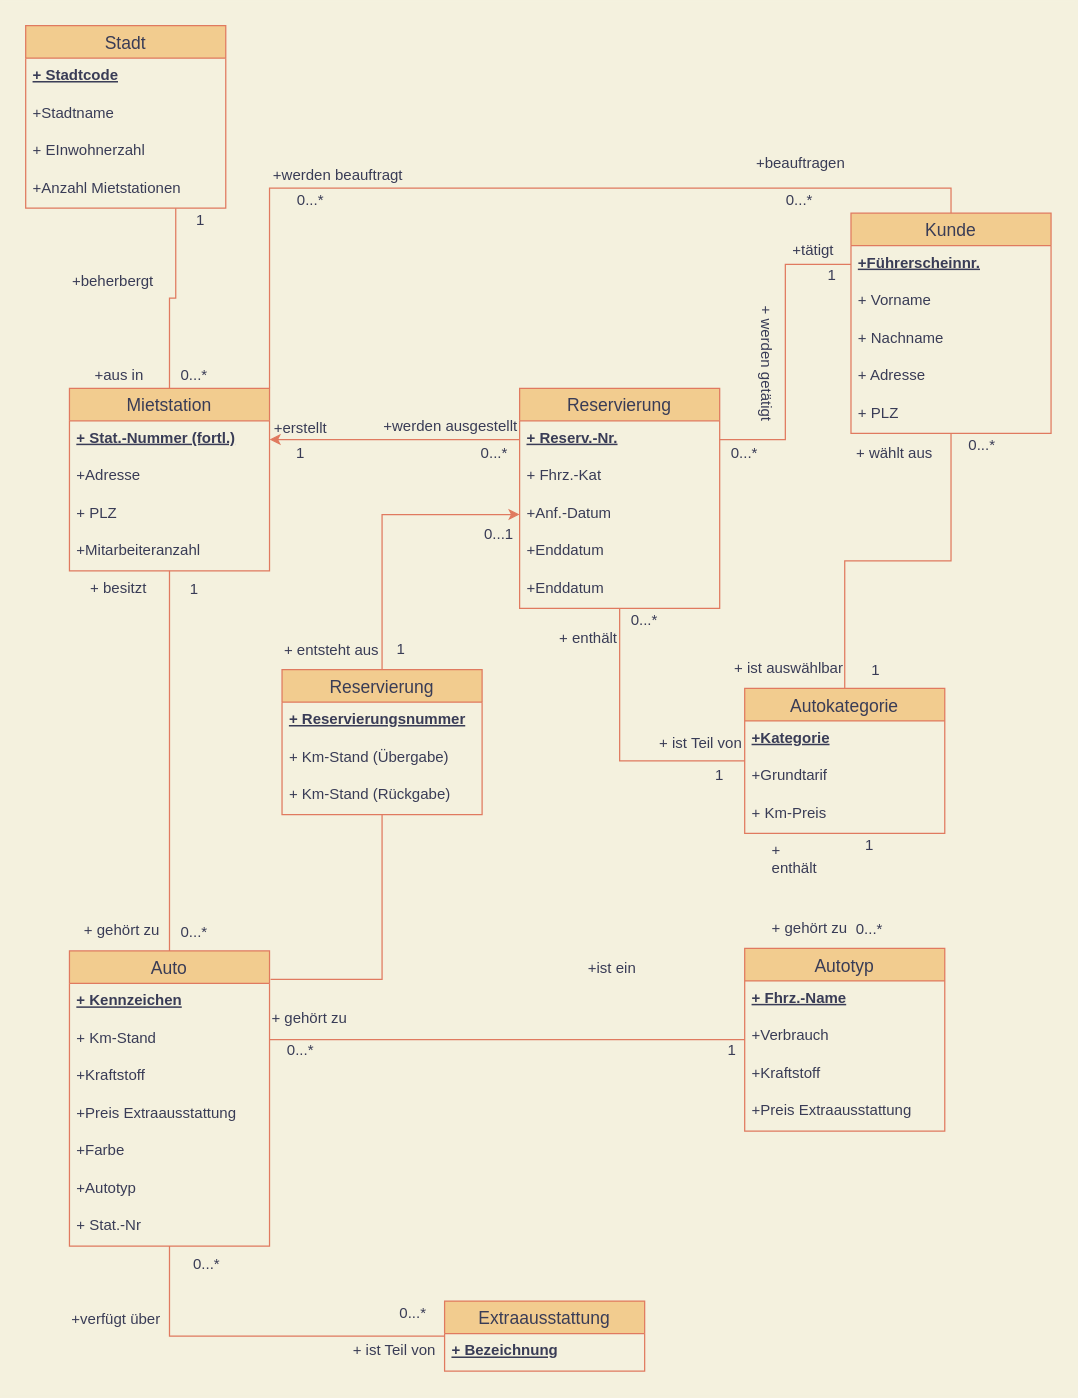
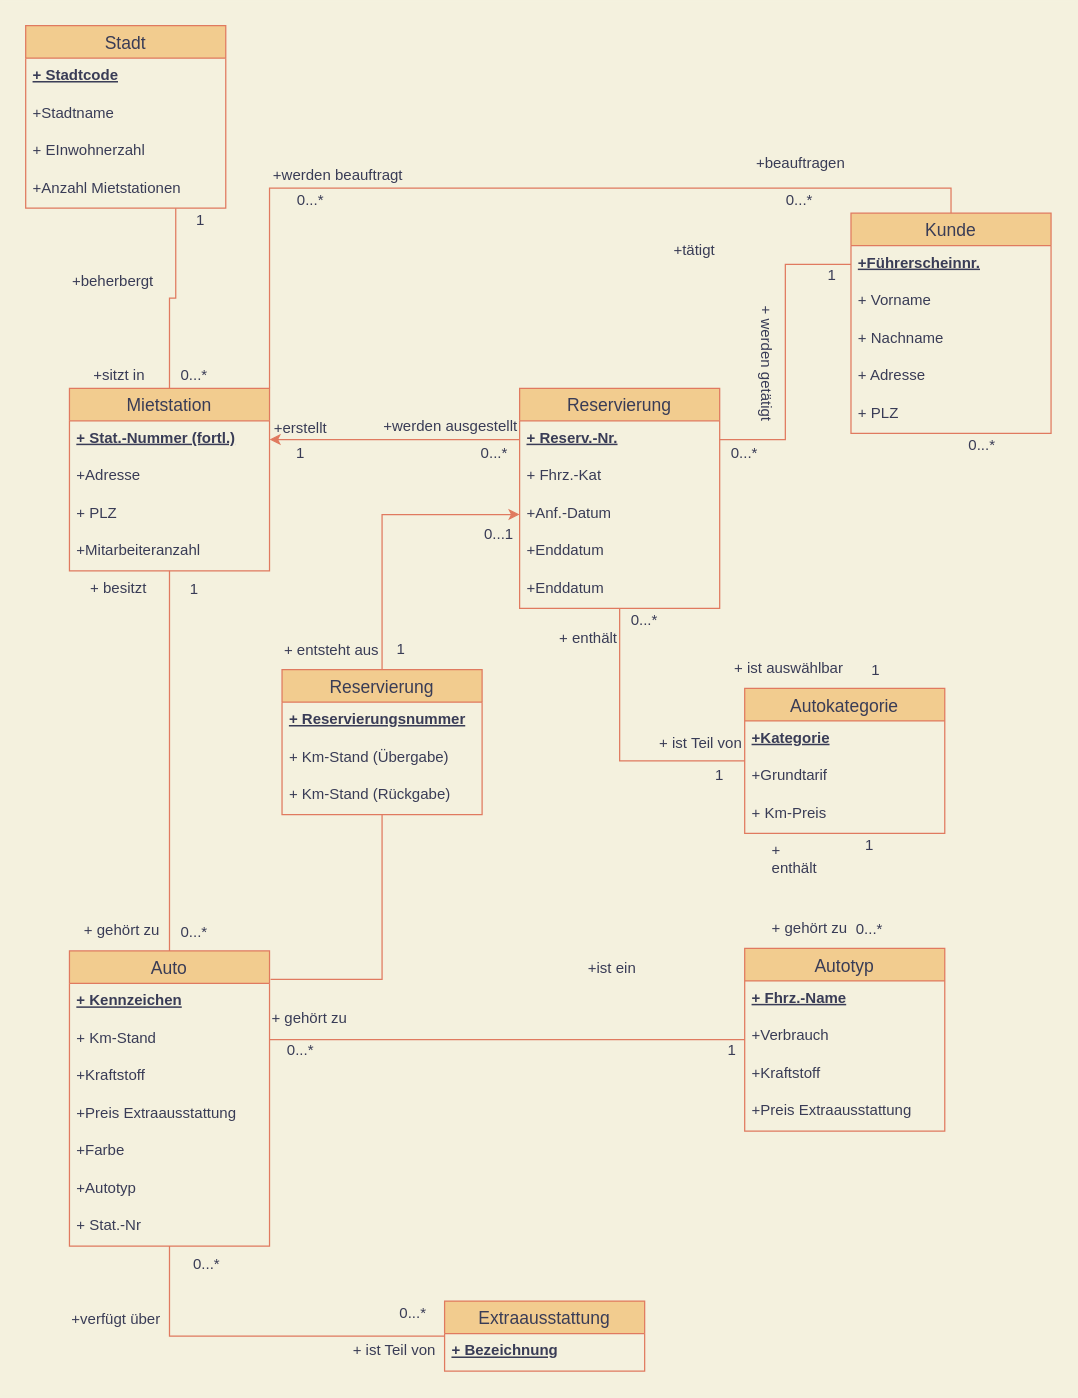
node "+tätigt": moved (813, 251) -> (694, 251)
node "+aus in": label "+aus in" -> "+sitzt in"
node "+ wählt aus": removed
edge "Kunde" -- "Autokategorie": removed
